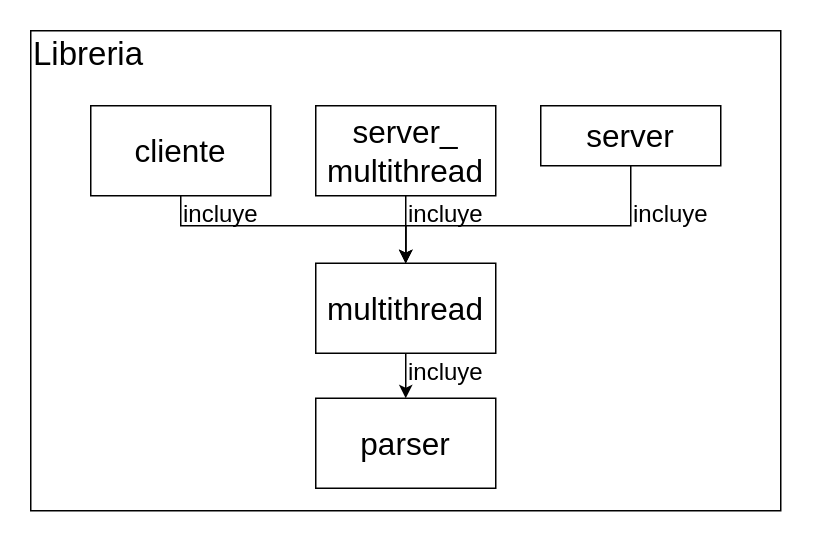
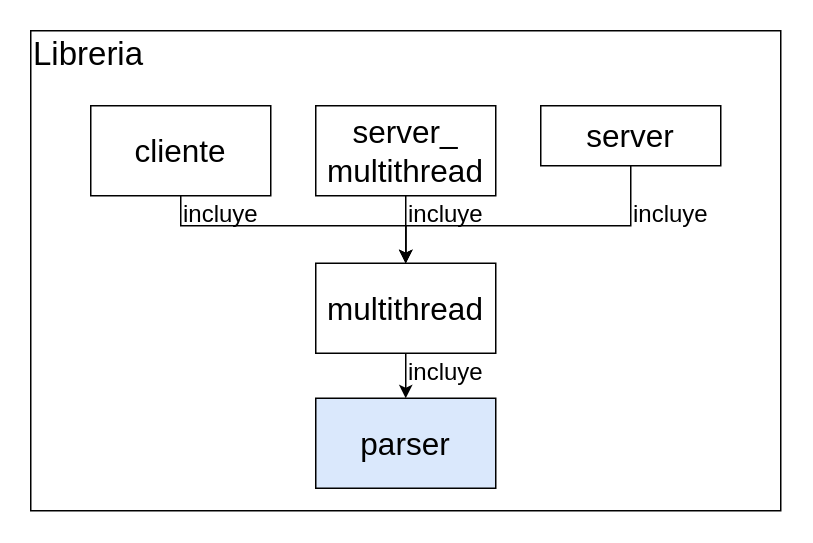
node "parser": fillcolor #ffffff -> #dae8fc
